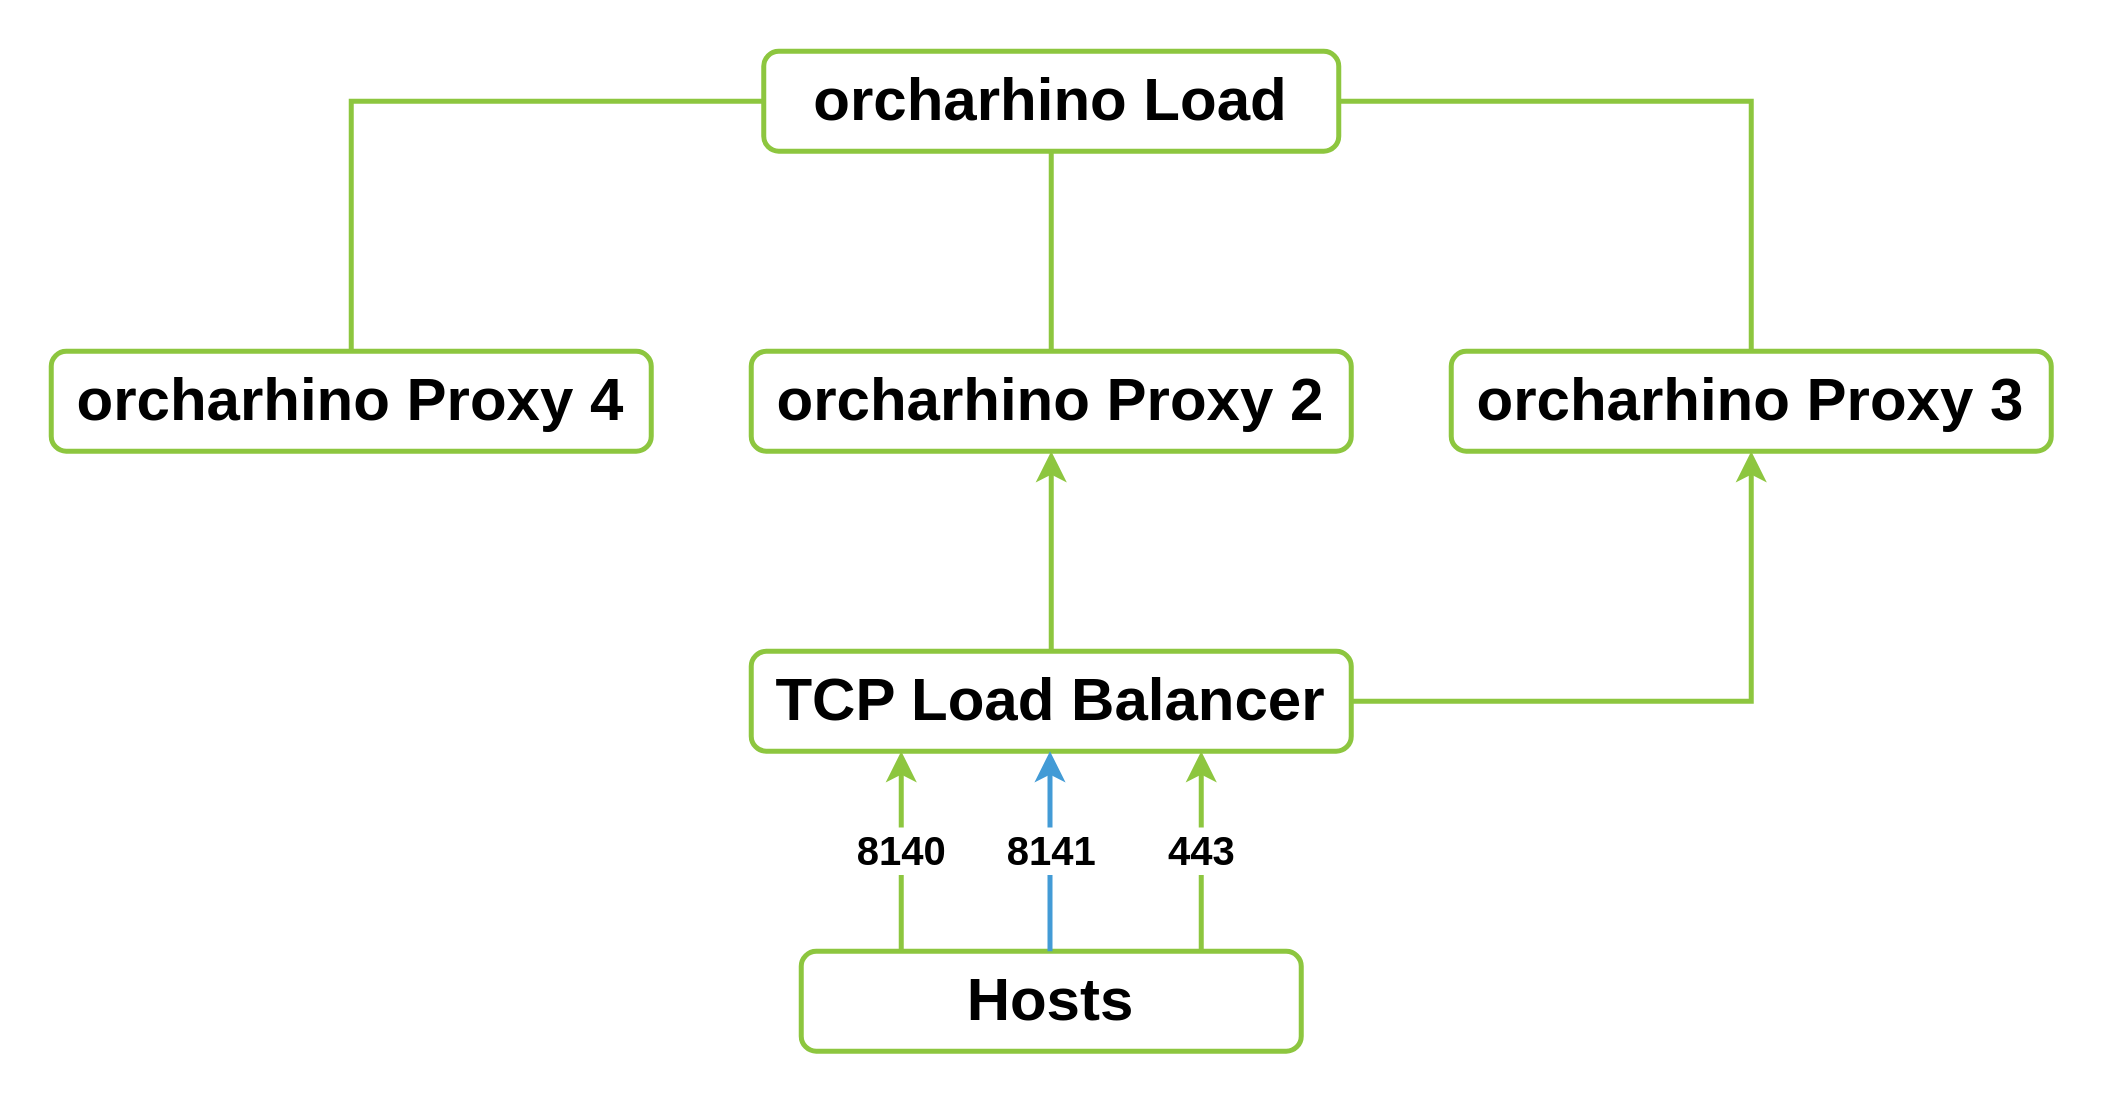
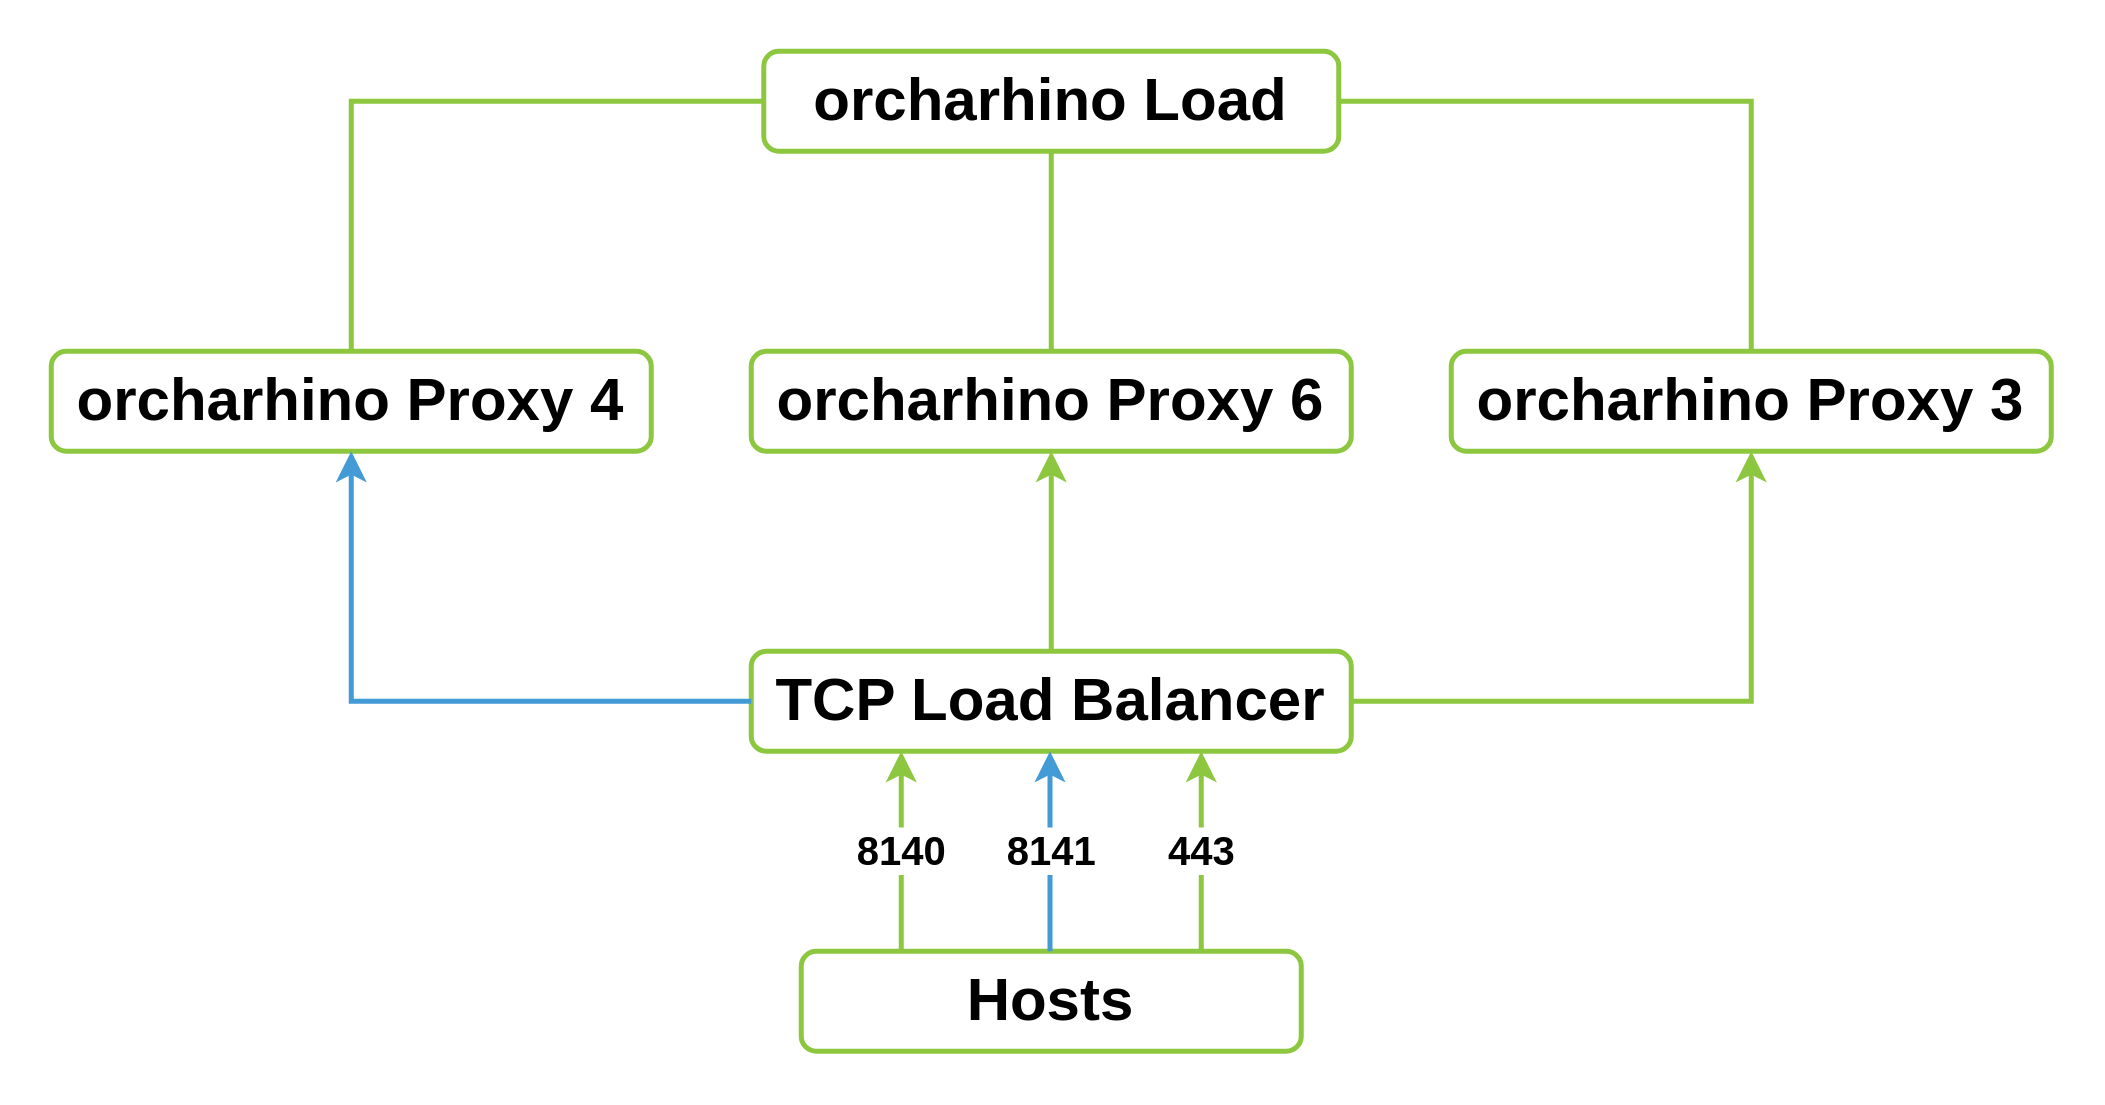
node "orcharhino Proxy 2": label "orcharhino Proxy 2" -> "orcharhino Proxy 6"
edge "TCP Load Balancer" -> "orcharhino Proxy 4": added
